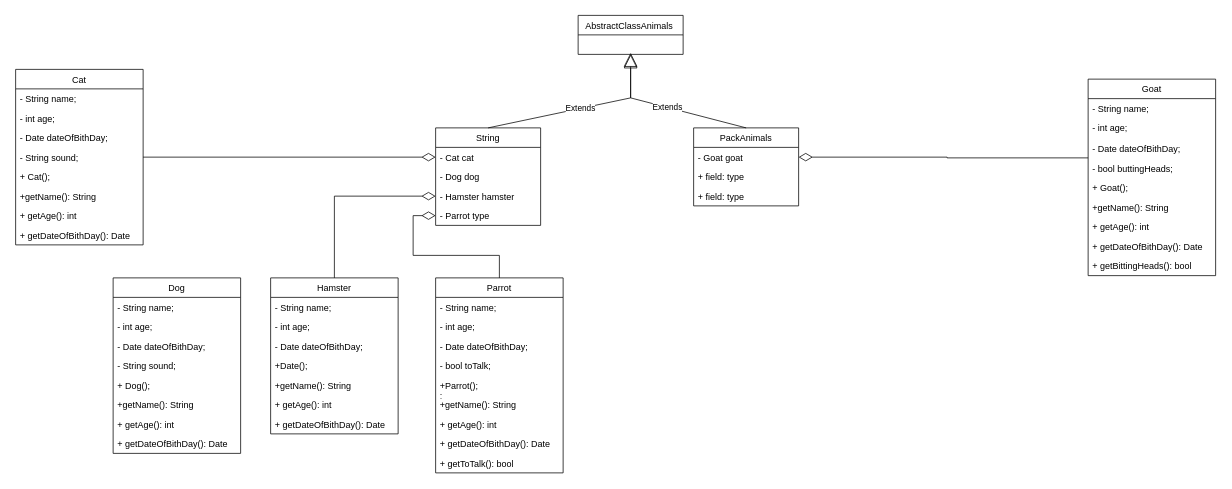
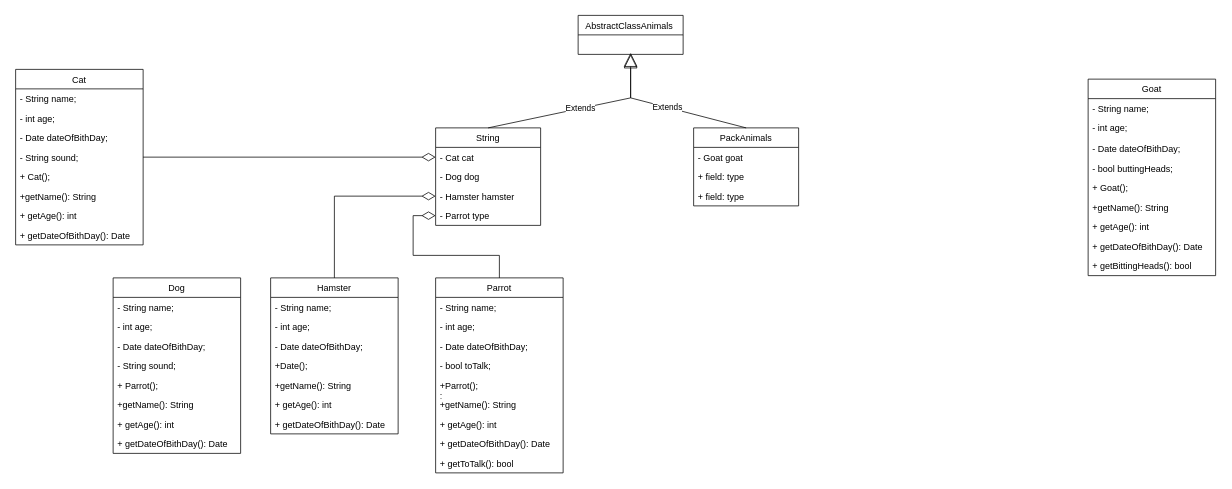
edge "Goat" -> "- Goat goat": removed
node "+ Dog();": label "+ Dog();" -> "+ Parrot();"
